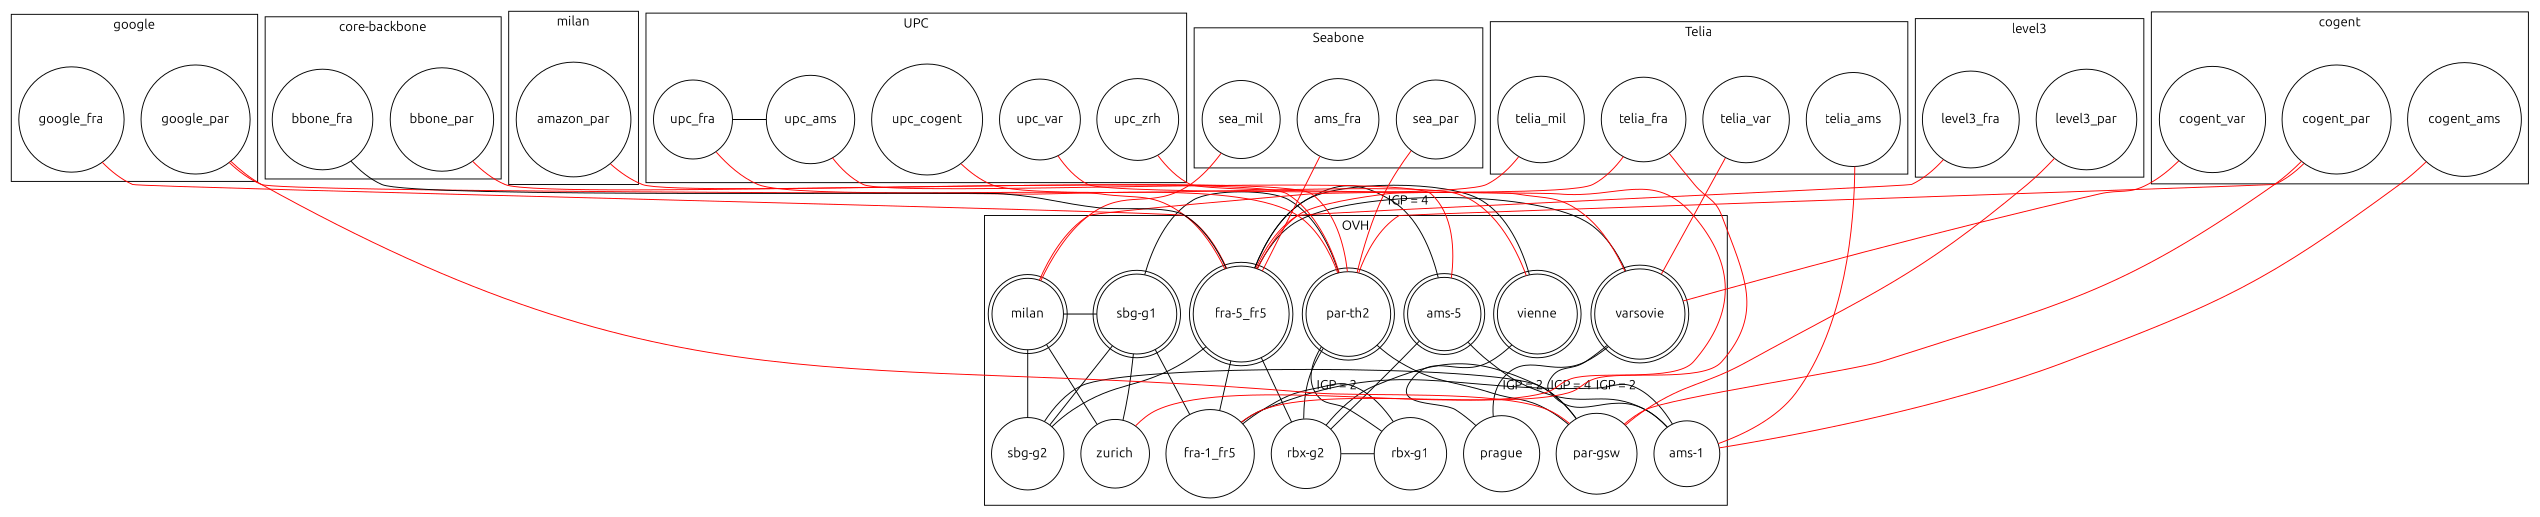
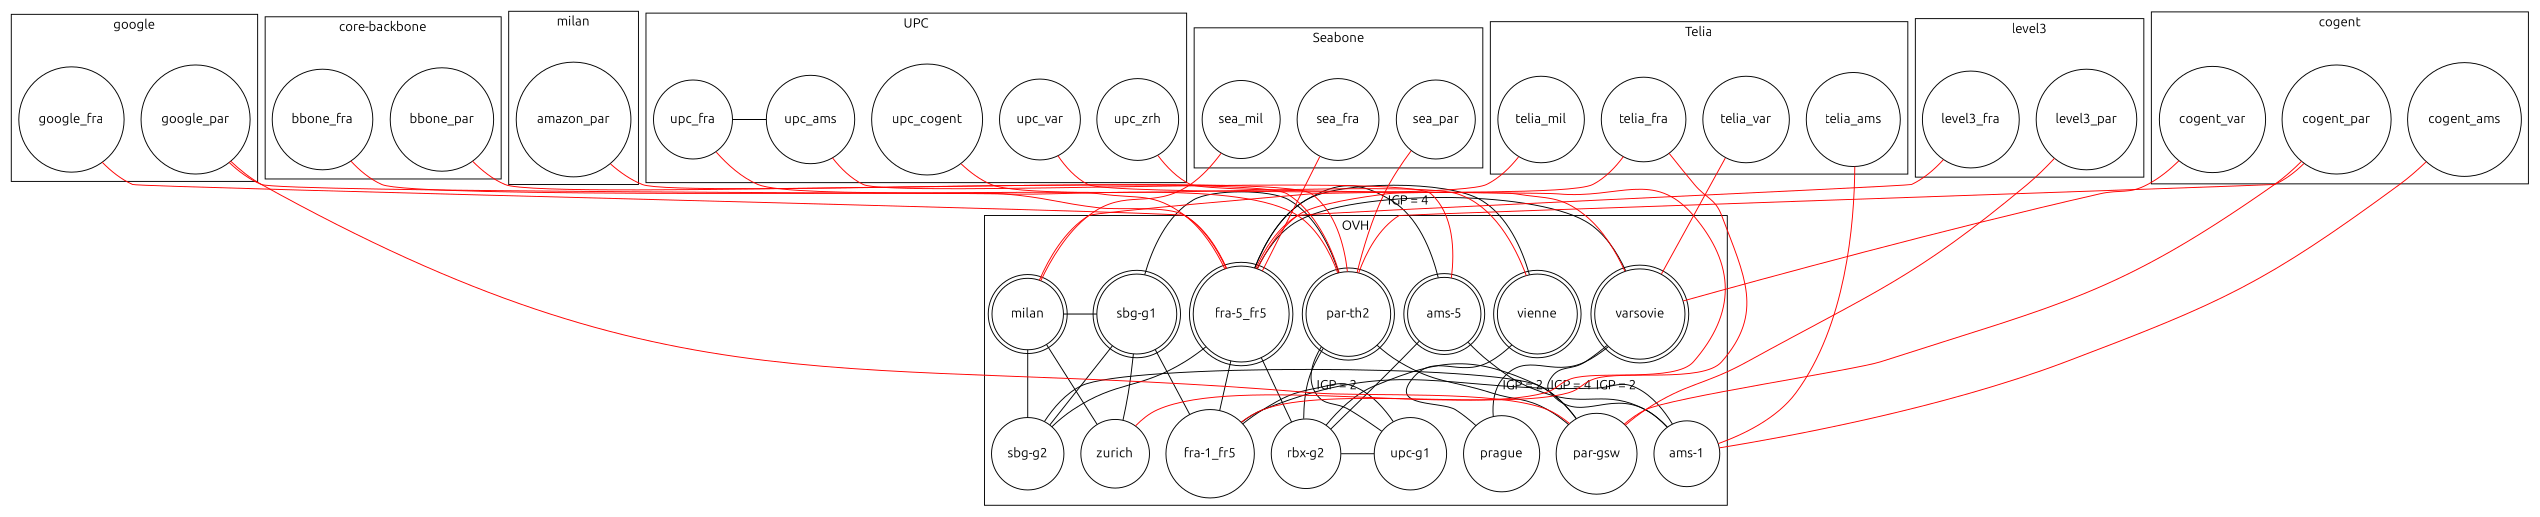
node "ams_fra": label "ams_fra" -> "sea_fra"
edge "bbone_fra" -- "fra-5_fr5": color black -> red
node "rbx-g1": label "rbx-g1" -> "upc-g1"
